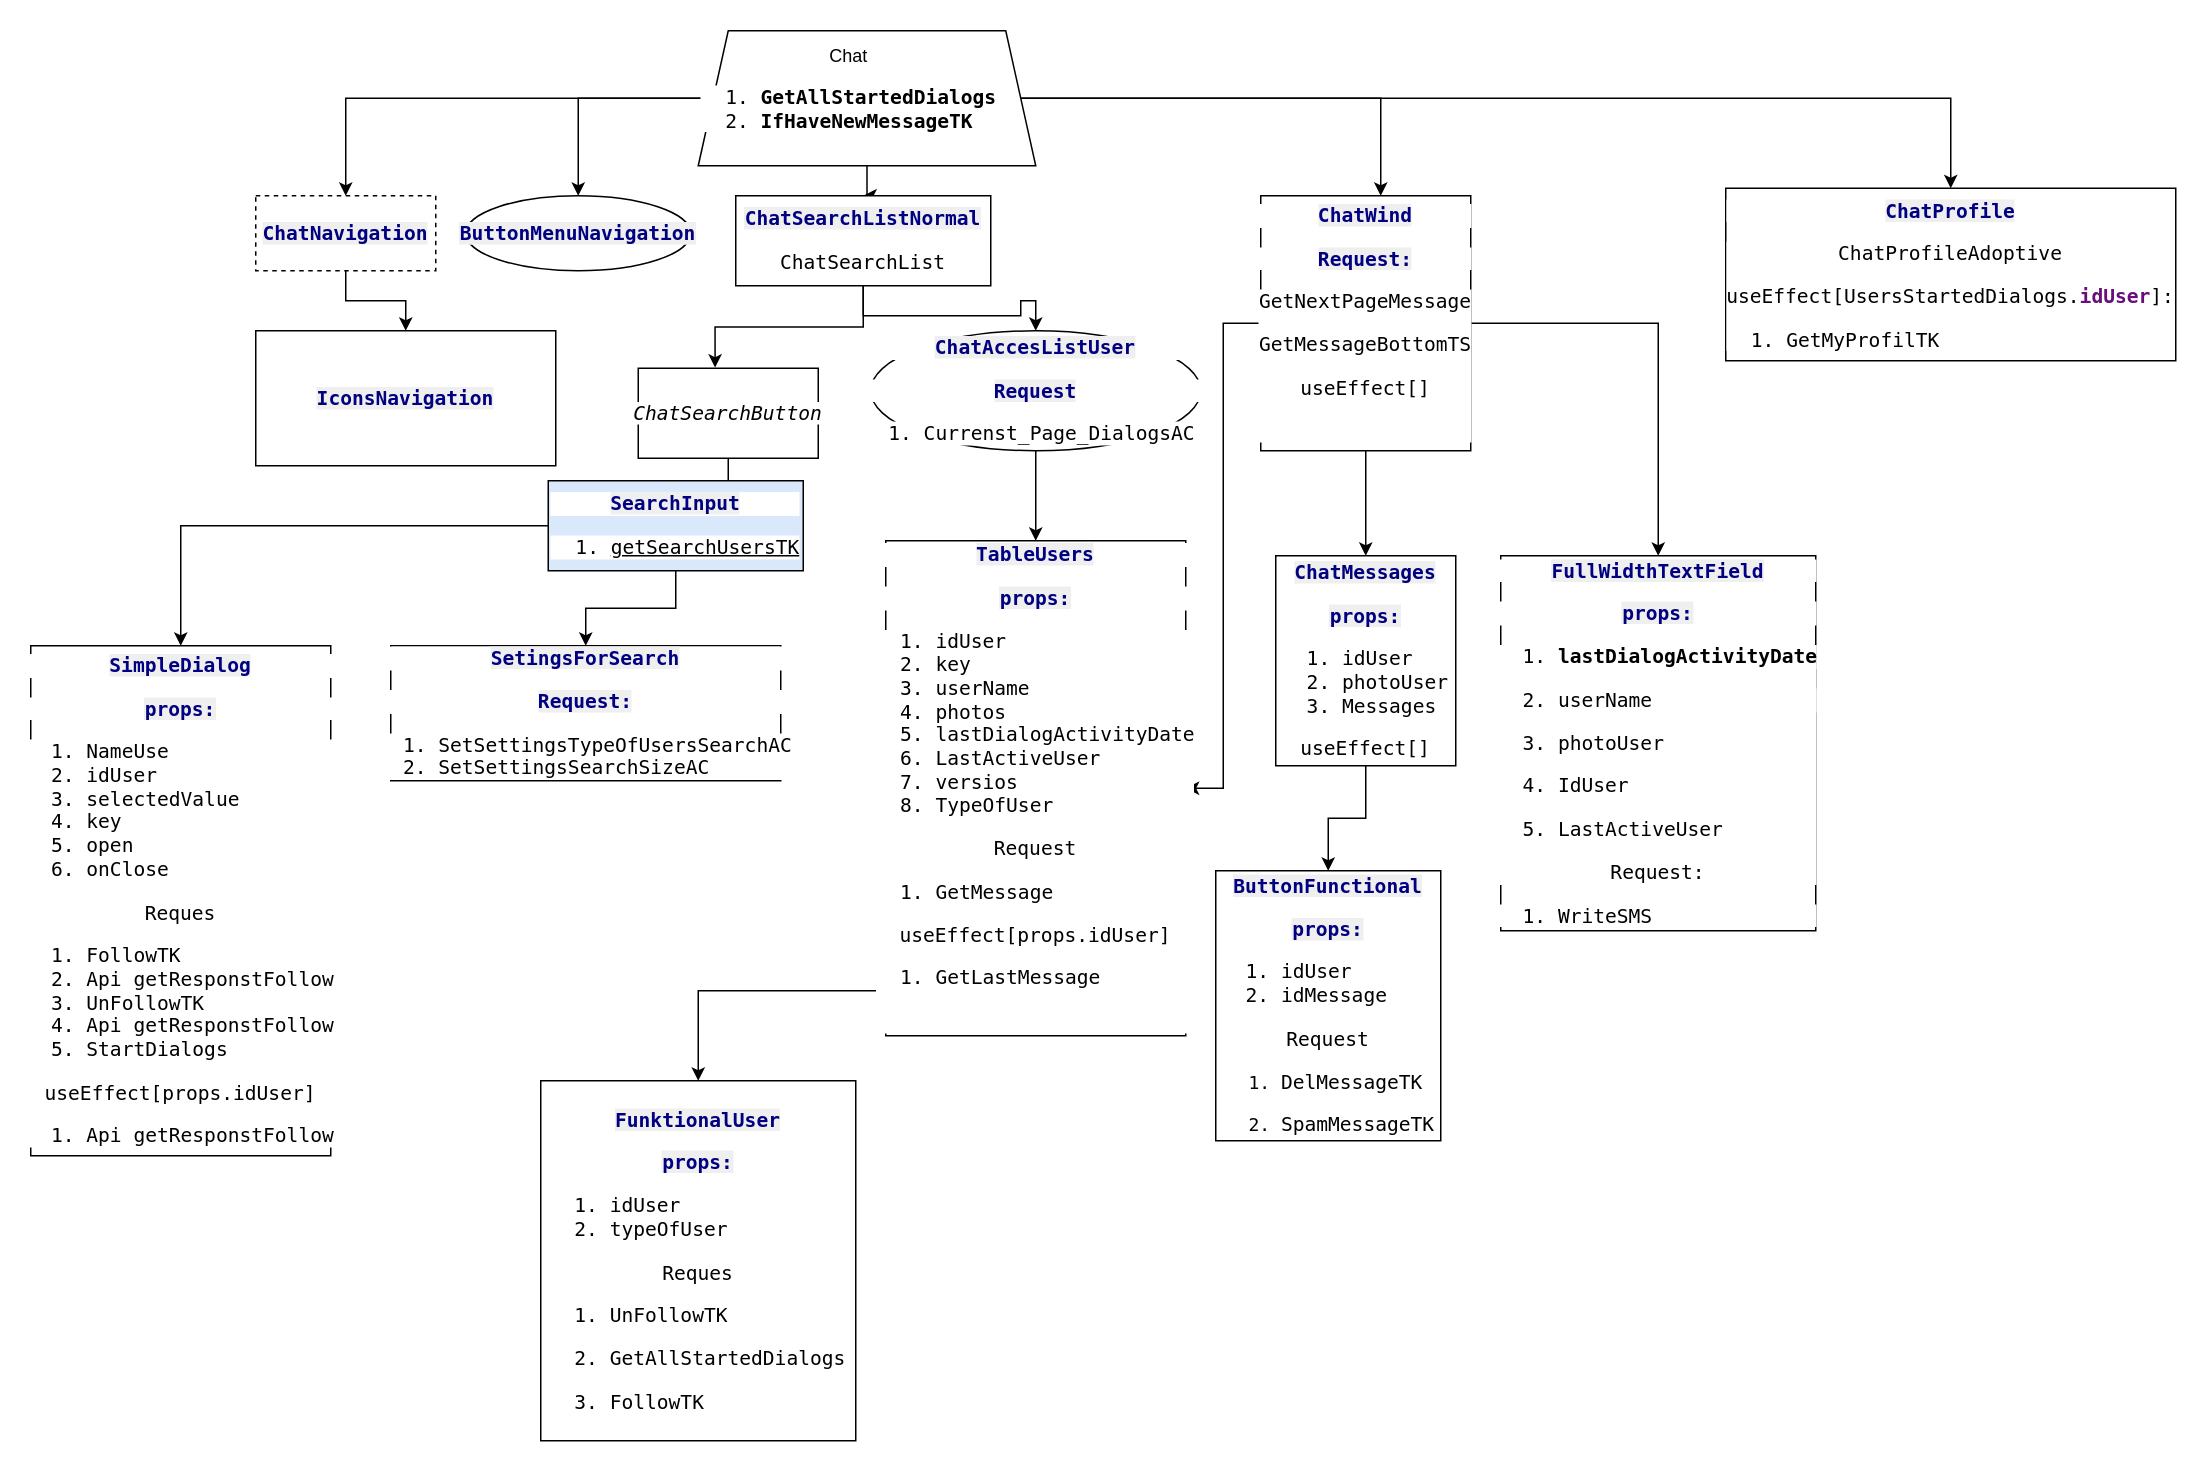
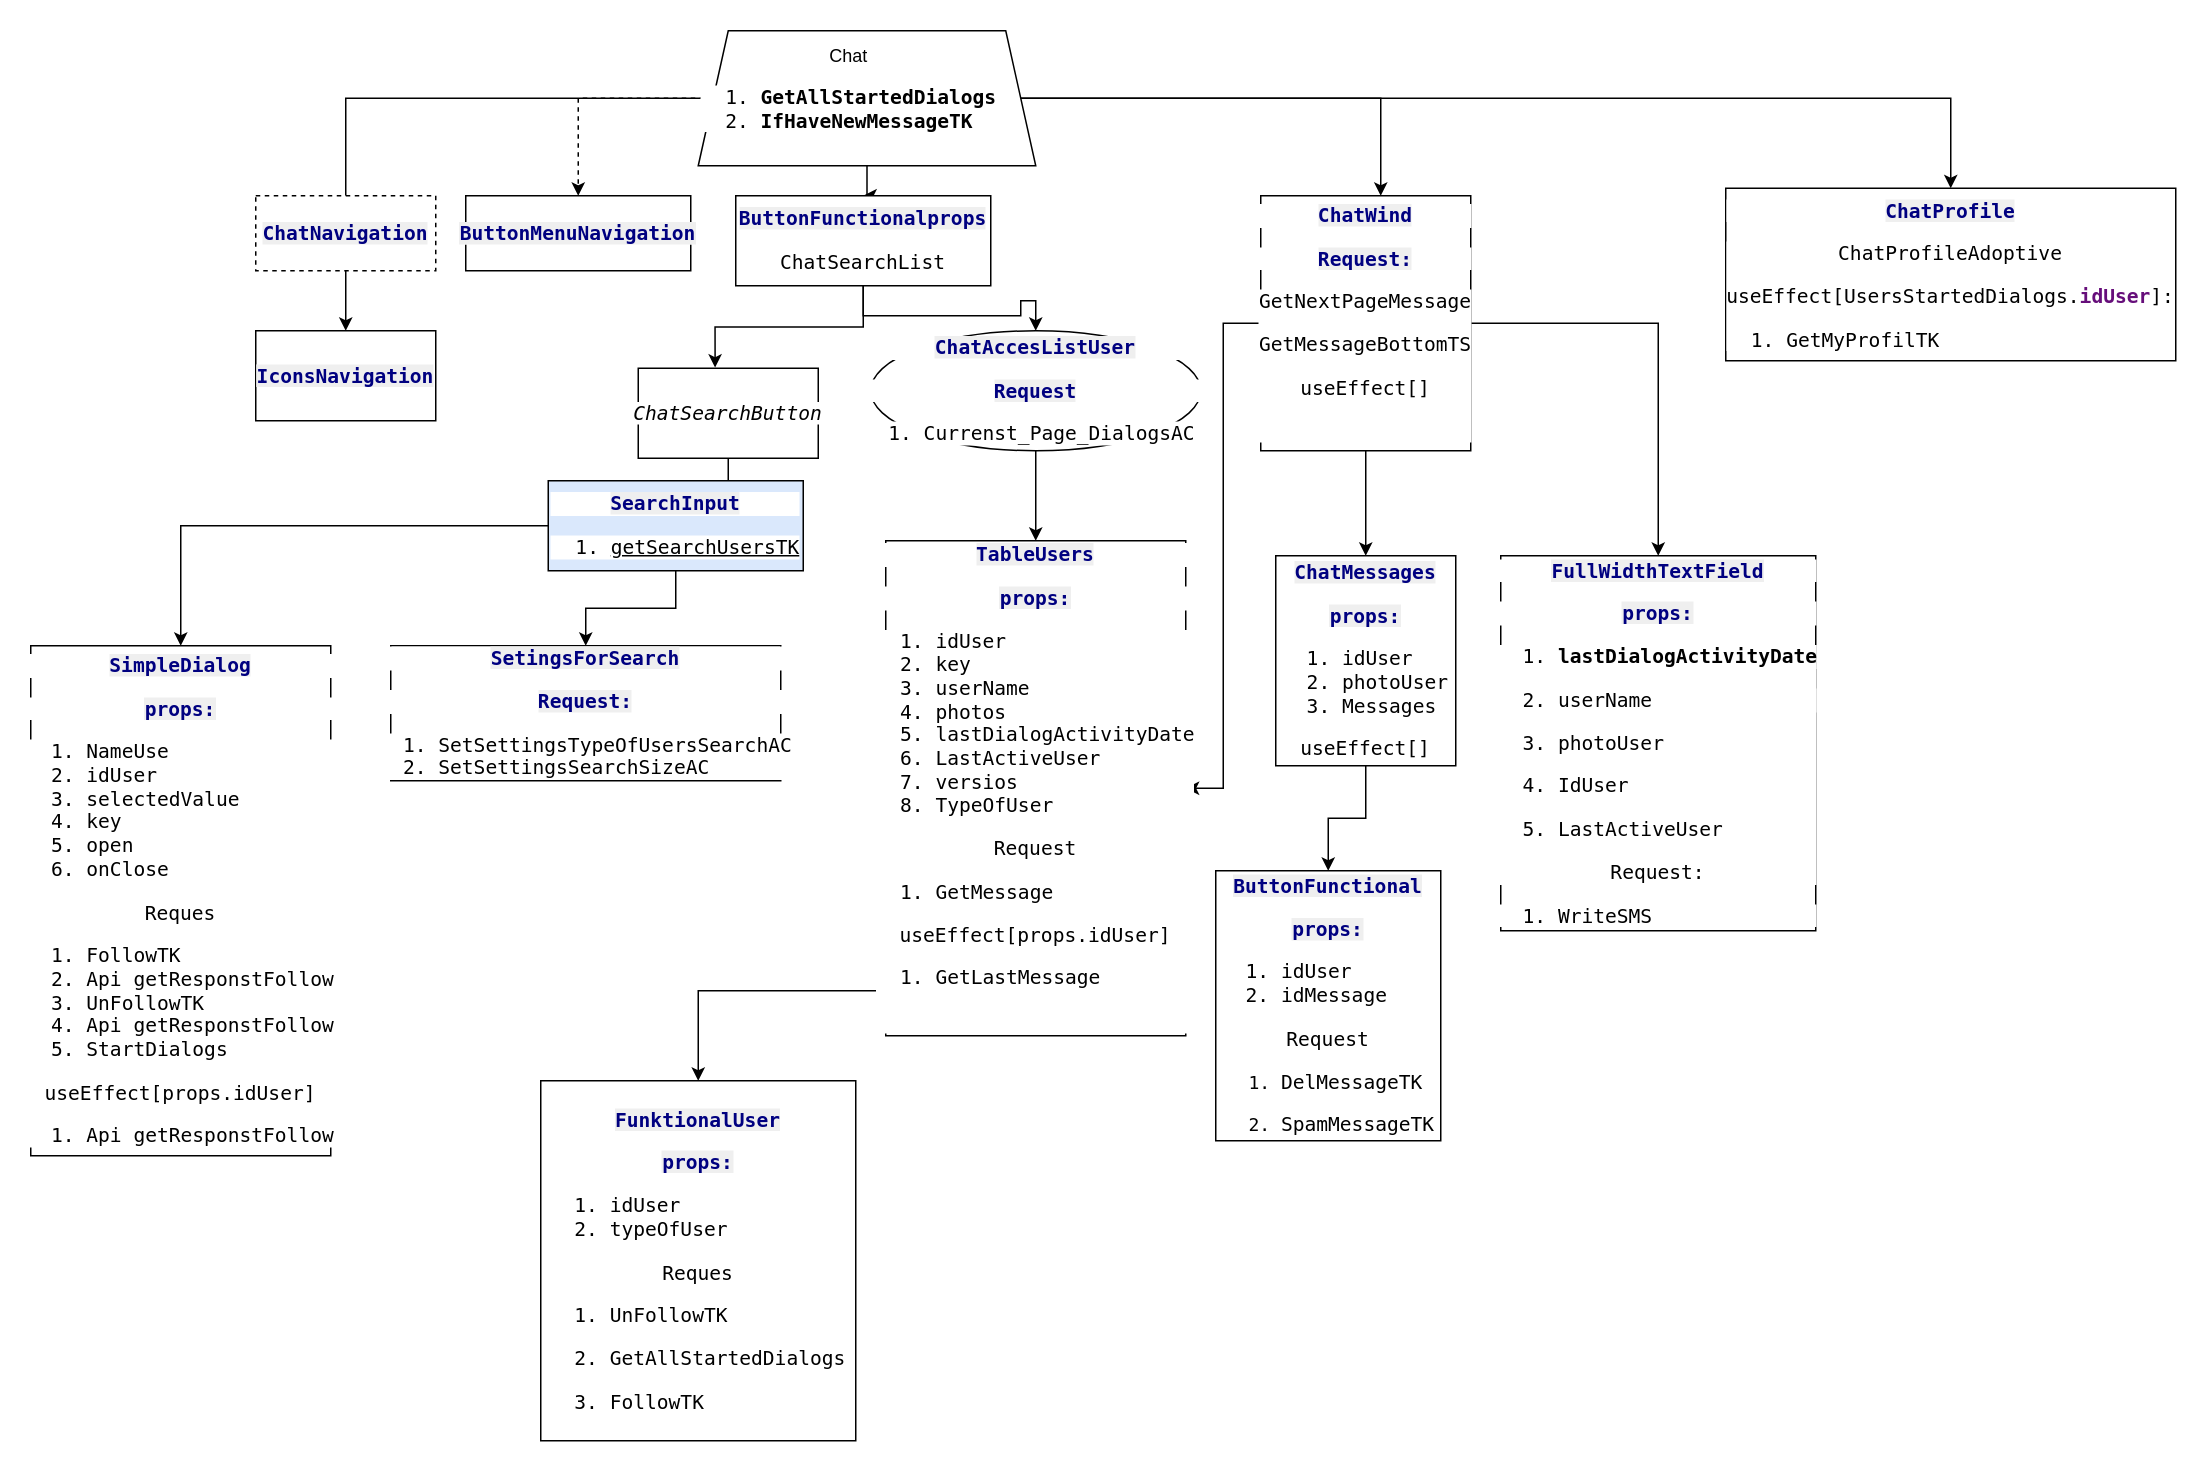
edge "Chat GetAllStartedDialogs IfHaveNewMessageTK" -> "ButtonMenuNavigation": style solid -> dashed
edge "Chat GetAllStartedDialogs IfHaveNewMessageTK" -> "ChatNavigation": arrowhead classic -> none
node "ButtonMenuNavigation": shape ellipse -> rectangle
node "ChatSearchListNormalChatSearchList": label "ChatSearchListNormalChatSearchList" -> "ButtonFunctionalpropsChatSearchList"
node "IconsNavigation": size 300x135 -> 180x90
